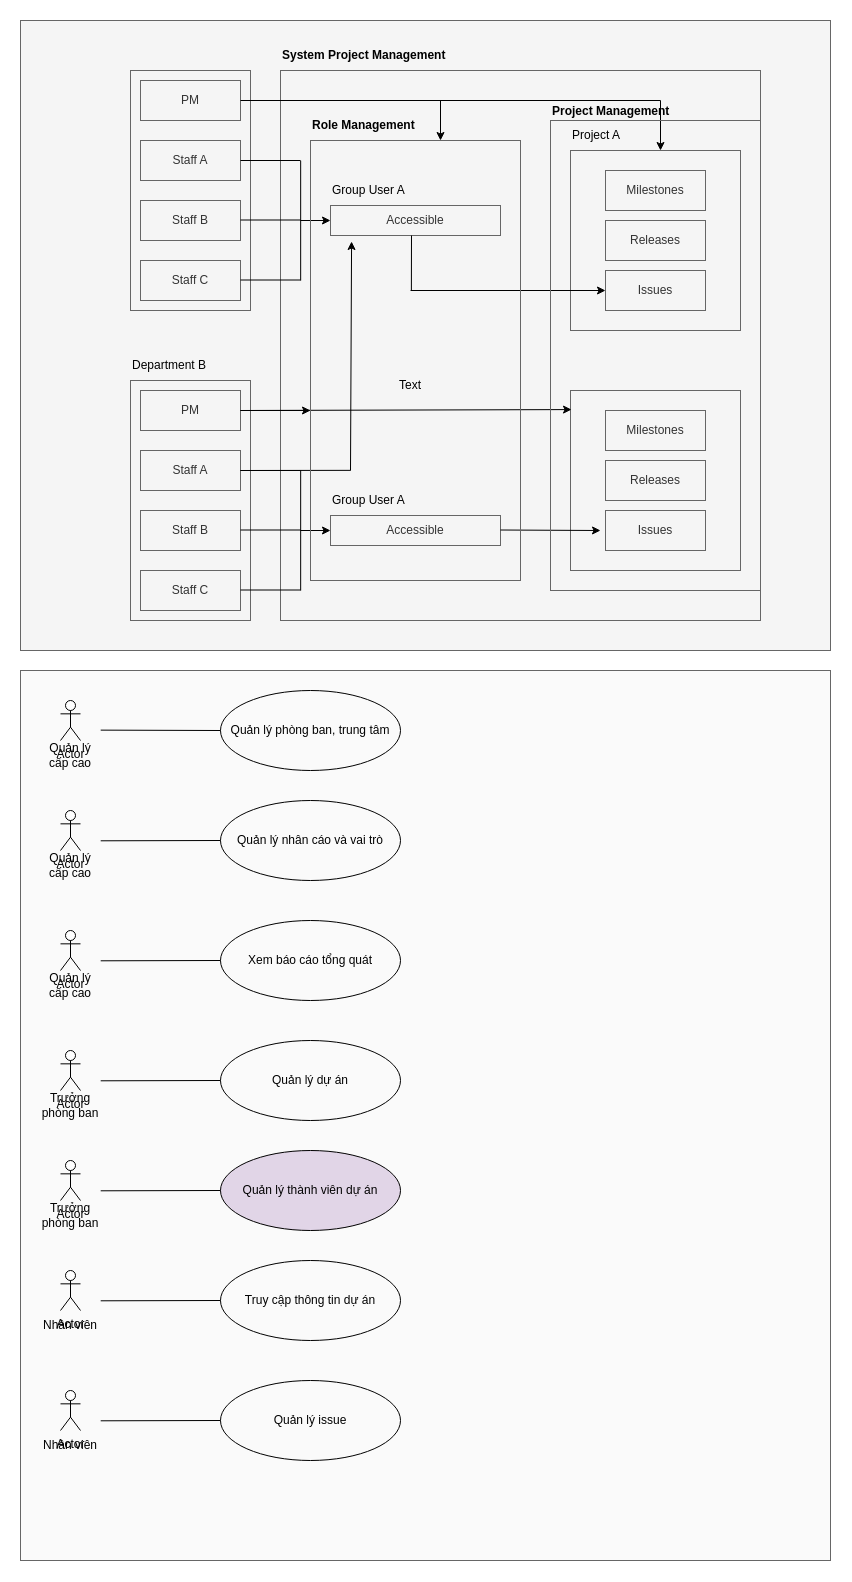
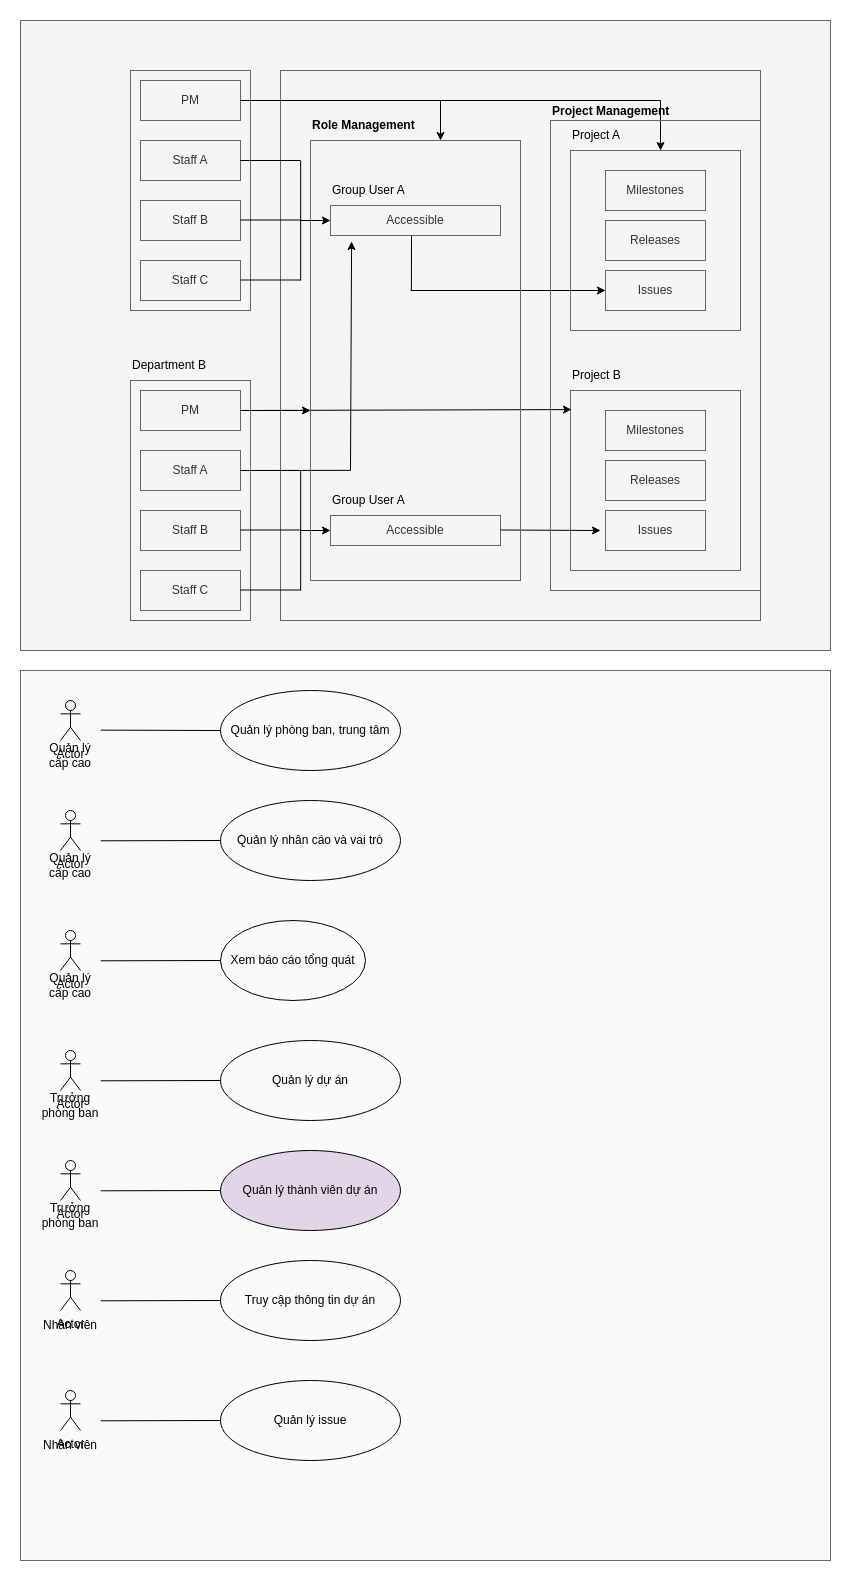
node "System Project Management": removed
node "Project B": added
node "Text": removed
node "Xem báo cáo tổng quát": size 180x80 -> 145x80
